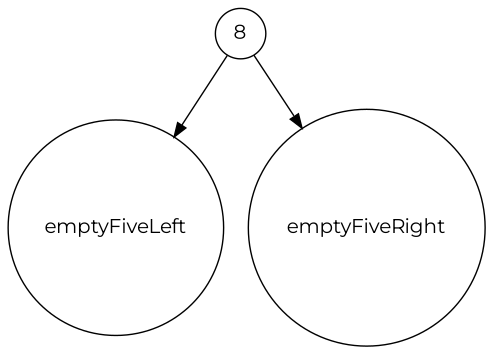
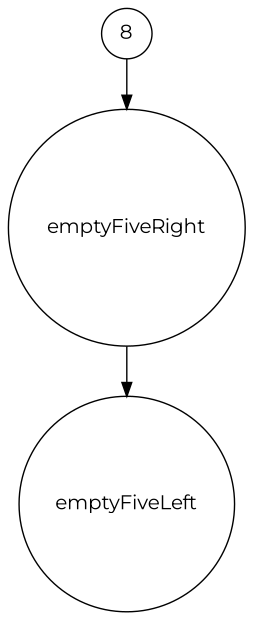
edge "8" -> "emptyFiveLeft": now "emptyFiveRight" -> "emptyFiveLeft"
